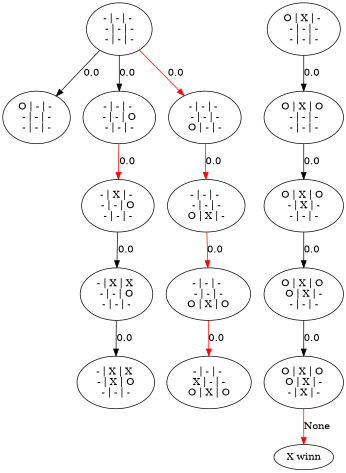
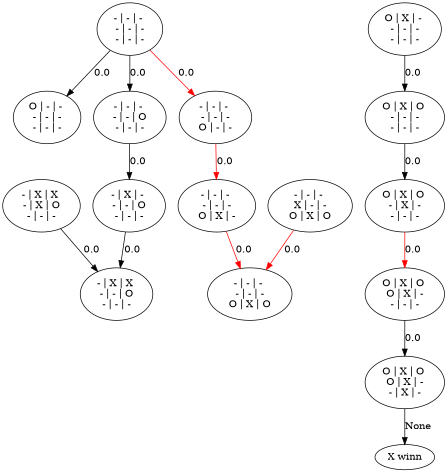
edge "- | - | - - | - | O - | - | -" -> "- | X | - - | - | O - | - | -": color red -> black
edge "O | X | O - | X | - - | - | -" -> "O | X | O O | X | - - | - | -": color black -> red
edge "- | X | X - | - | O - | - | -" -> "- | X | X - | X | O - | - | -": reversed
edge "- | - | - - | - | - O | X | O" -> "- | - | - X | - | - O | X | O": reversed
edge "O | X | O O | X | - - | X | -" -> "X winn": color red -> black
